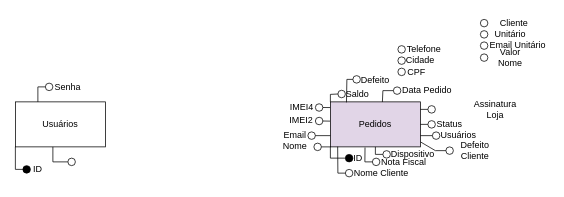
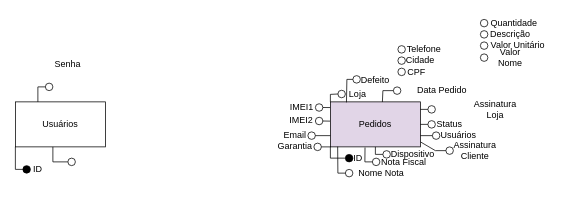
node "Cliente": label "Cliente" -> "Quantidade"
node "Unitário": label "Unitário" -> "Descrição"
node "Email Unitário": label "Email Unitário" -> "Valor Unitário"
node "Senha": moved (68, 87) -> (68, 64)
node "Data Pedido": moved (427, 90) -> (442, 90)
node "Saldo": label "Saldo" -> "Loja"
node "IMEI4": label "IMEI4" -> "IMEI1"
node "Nome": label "Nome" -> "Garantia"
node "Defeito Cliente": label "Defeito Cliente" -> "Assinatura Cliente"
node "Nome Cliente": label "Nome Cliente" -> "Nome Nota"
